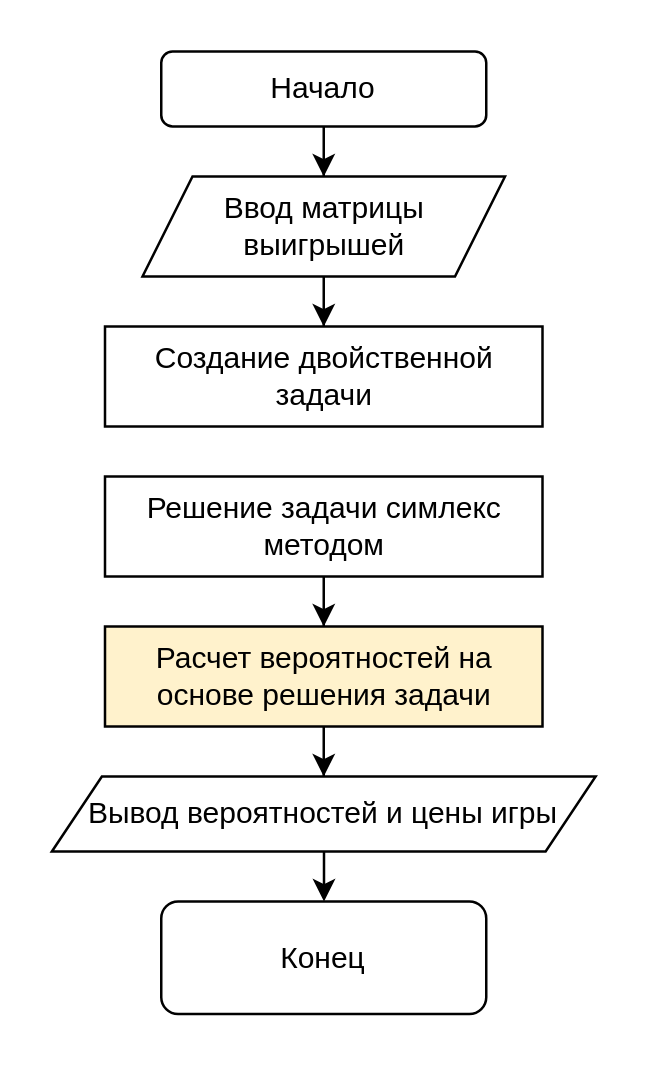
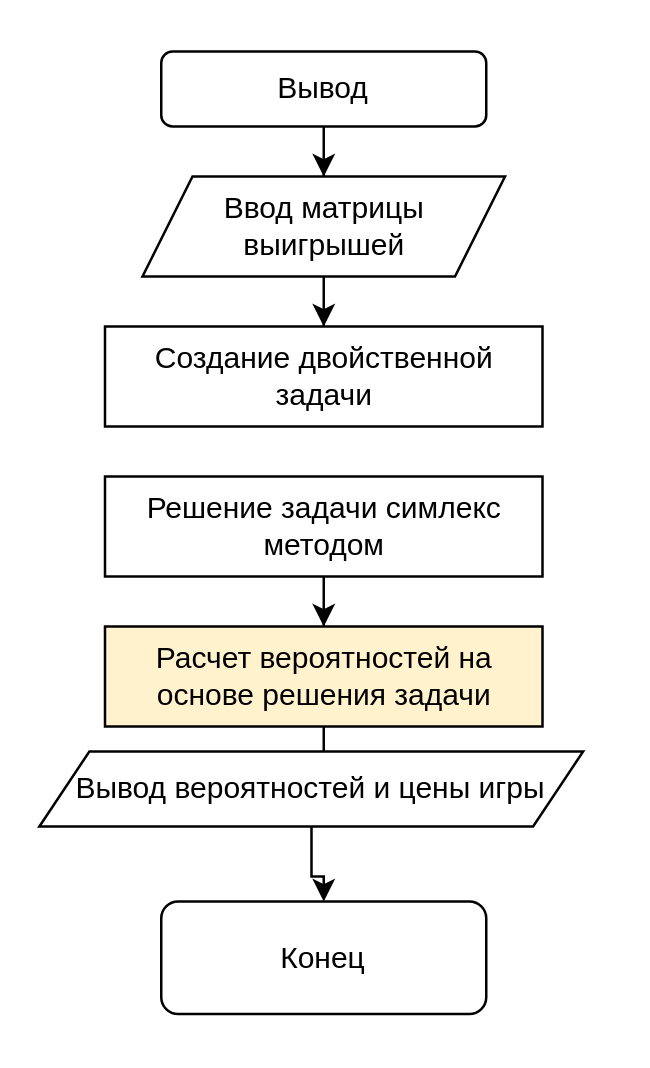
node "Начало": label "Начало" -> "Вывод"
node "Вывод вероятностей и цены игры": moved (324, 814) -> (311, 789)
